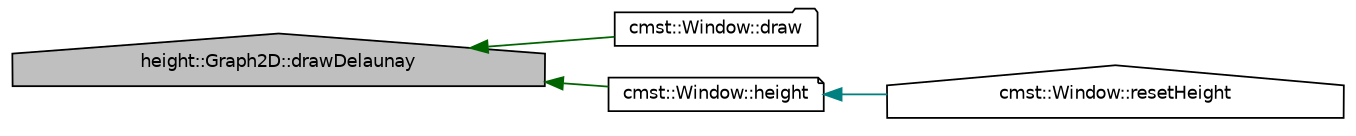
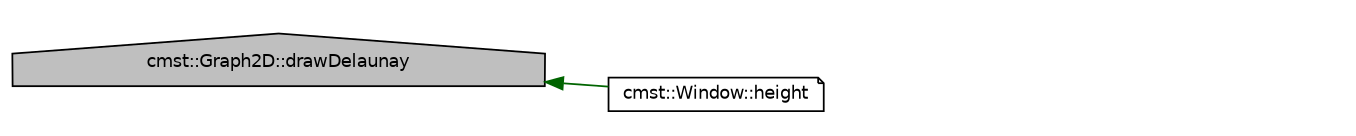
node "cmst::Window::draw": removed
node "height::Graph2D::drawDelaunay": label "height::Graph2D::drawDelaunay" -> "cmst::Graph2D::drawDelaunay"
node "cmst::Window::resetHeight": removed
